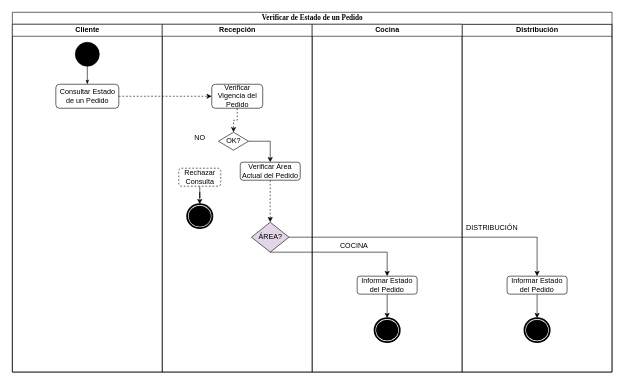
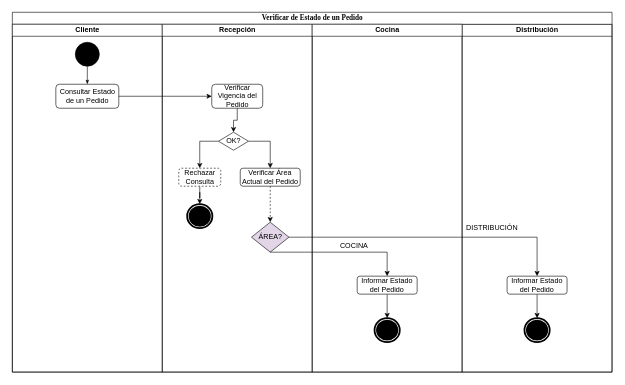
edge "Consultar Estado de un Pedido" -> "Verificar Vigencia del Pedido": style dashed -> solid
edge "Verificar Vigencia del Pedido" -> "OK?": style dashed -> solid
node "NO": removed
edge "OK?" -> "Rechazar Consulta": added
node "Verificar Área Actual del Pedido": moved (270, 171) -> (270, 177)
